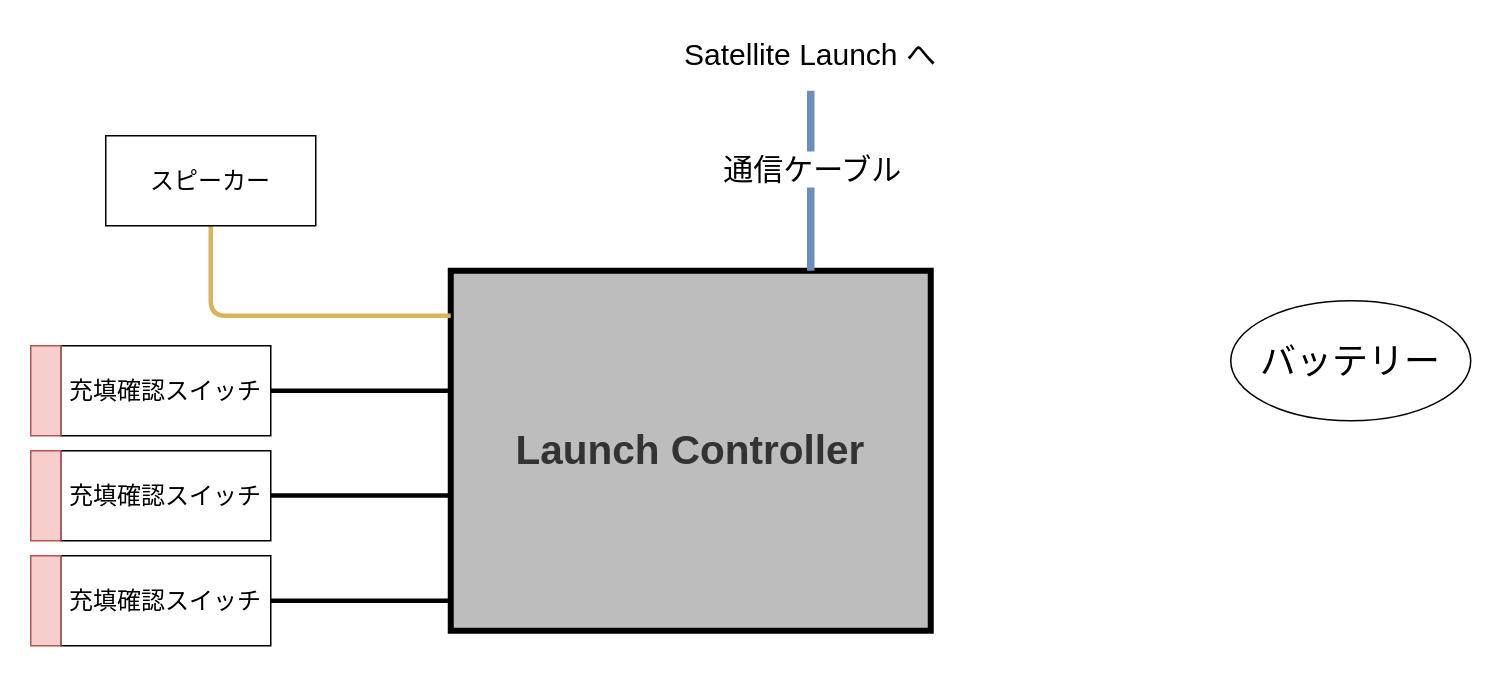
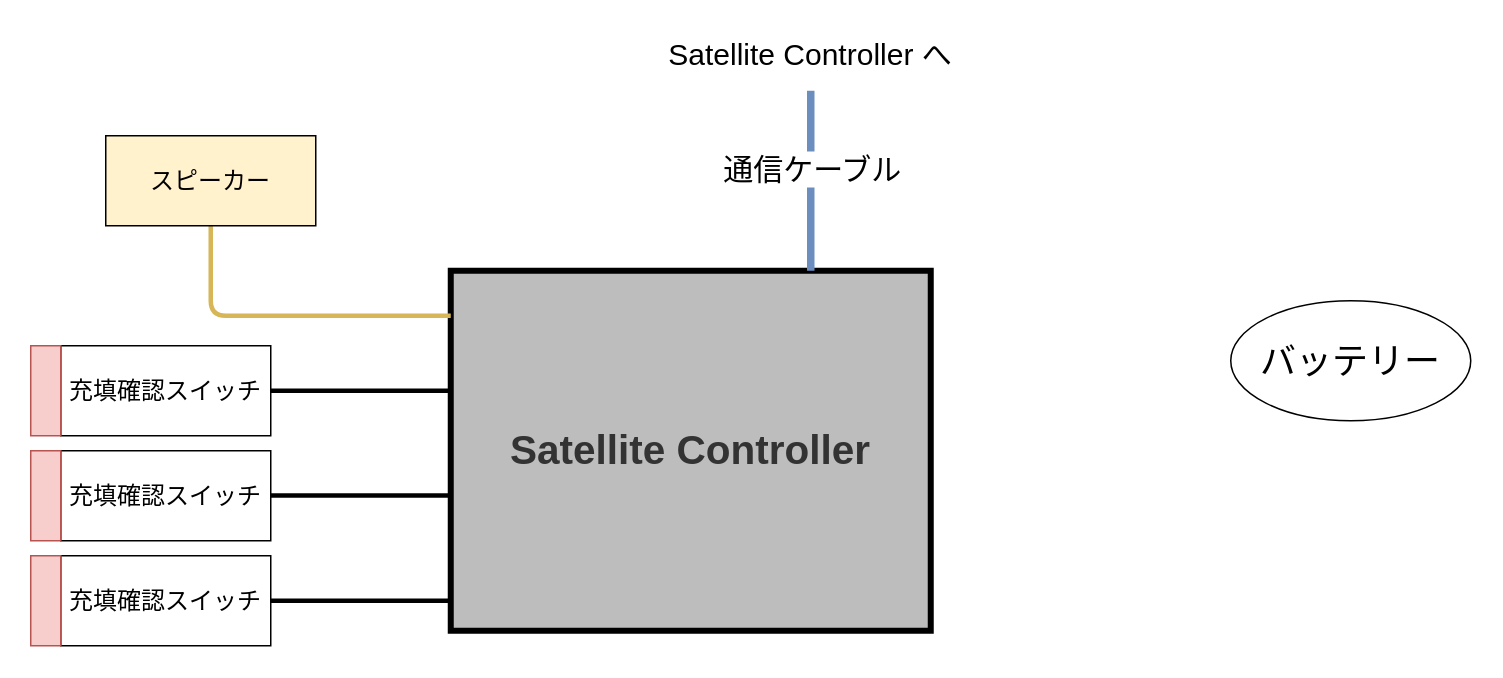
node "Satellite Launch へ": label "Satellite Launch へ" -> "Satellite Controller へ"
node "スピーカー": fillcolor #ffffff -> #fff2cc
node "Launch Controller": label "Launch Controller" -> "Satellite Controller"
